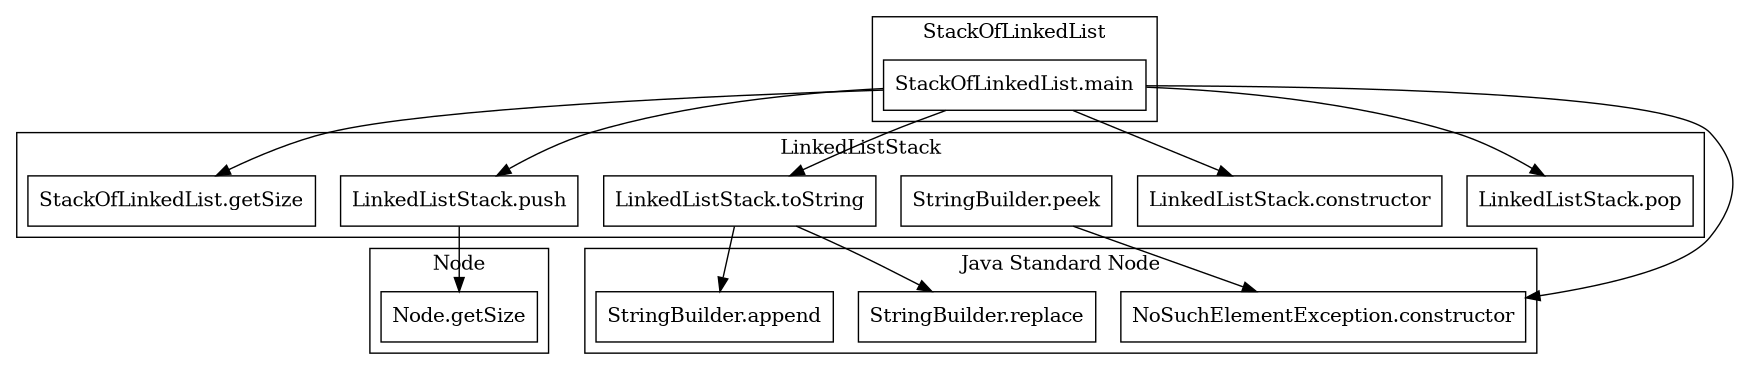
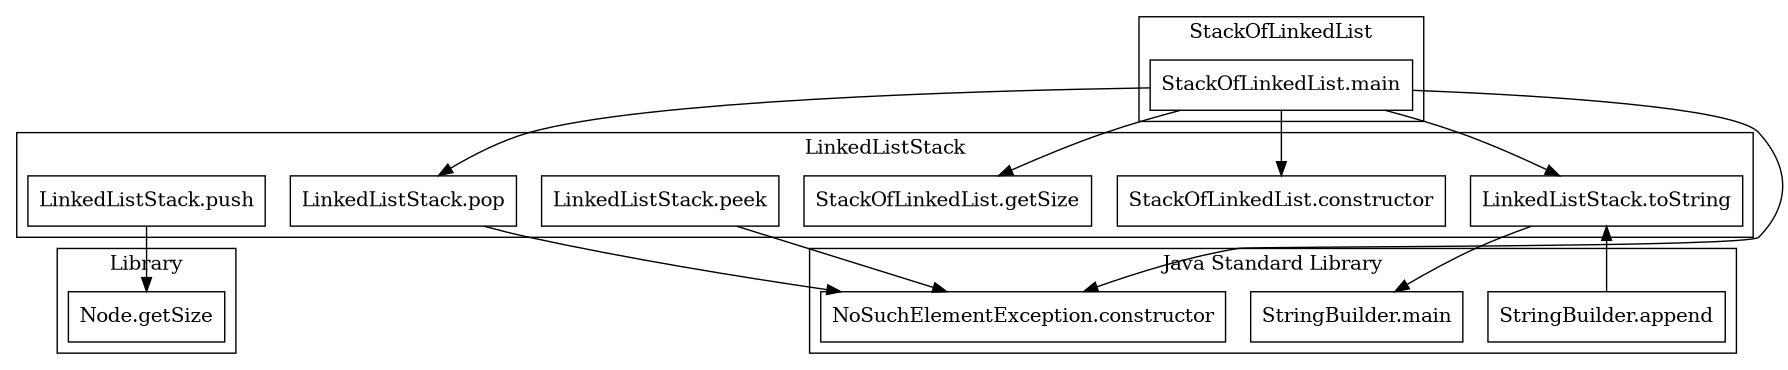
edge "StackOfLinkedList.main" -> "LinkedListStack.push": removed
node "StringBuilder.peek": label "StringBuilder.peek" -> "LinkedListStack.peek"
node "LinkedListStack.constructor": label "LinkedListStack.constructor" -> "StackOfLinkedList.constructor"
edge "LinkedListStack.toString" -> "StringBuilder.append": reversed
edge "LinkedListStack.pop" -> "NoSuchElementException.constructor": added
cluster "Node": label "Node" -> "Library"
cluster "Java Standard Node": label "Java Standard Node" -> "Java Standard Library"
node "StringBuilder.replace": label "StringBuilder.replace" -> "StringBuilder.main"
